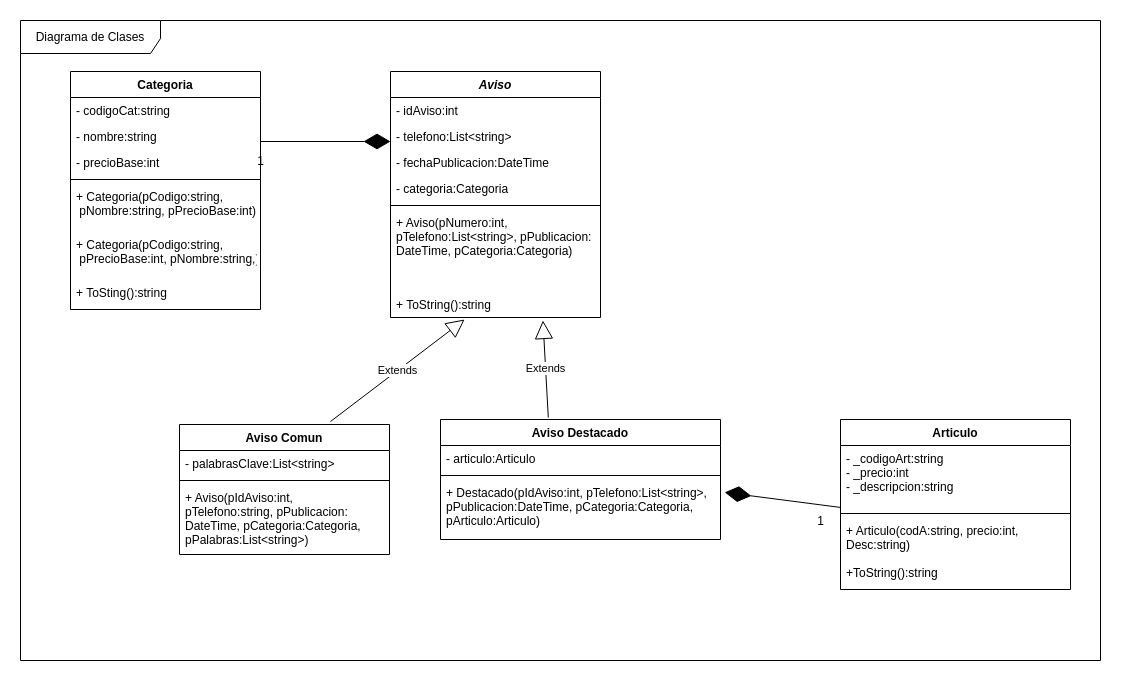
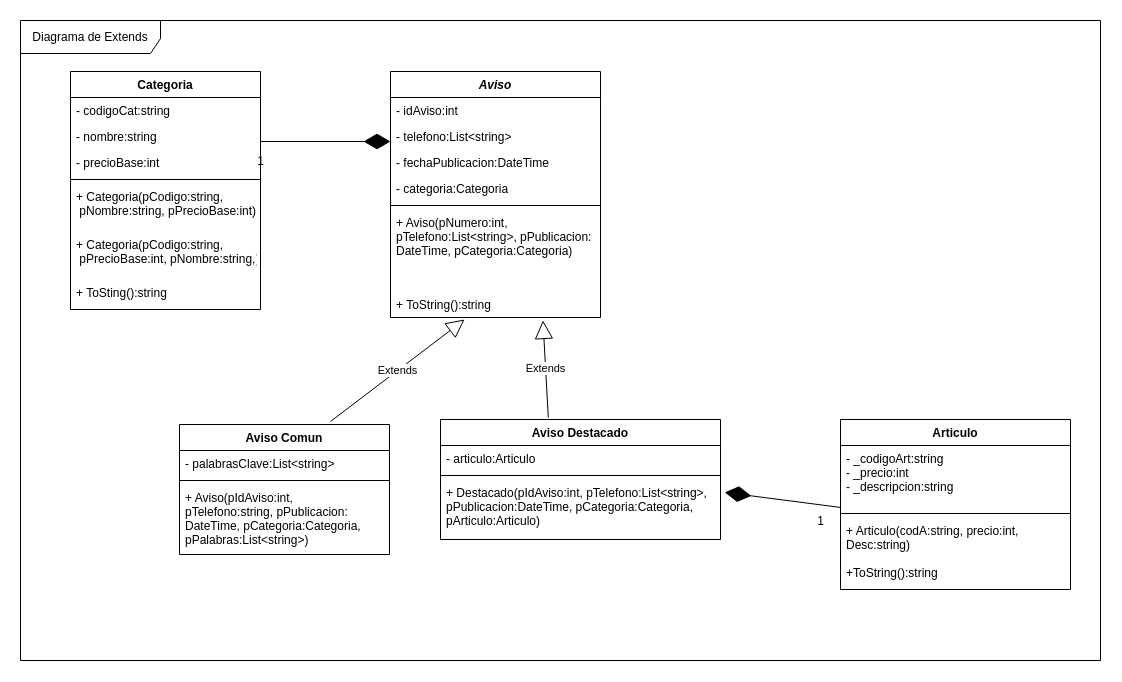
node "Diagrama de Clases": label "Diagrama de Clases" -> "Diagrama de Extends"
